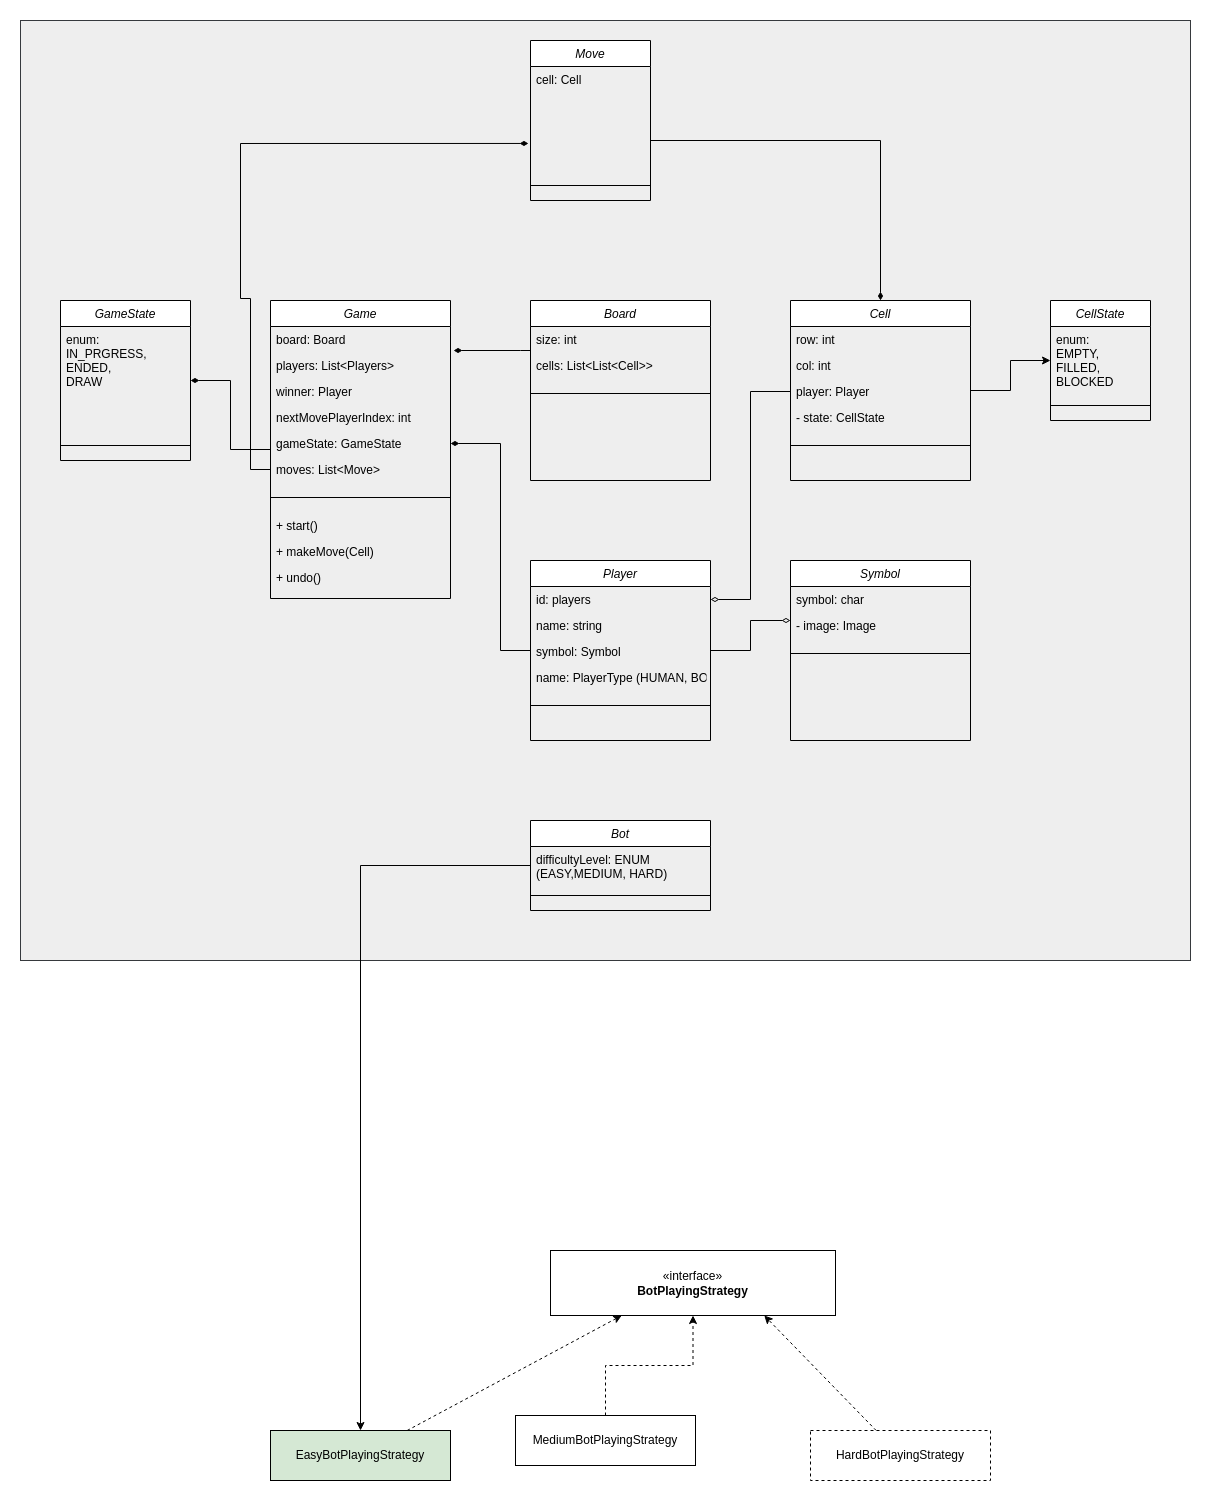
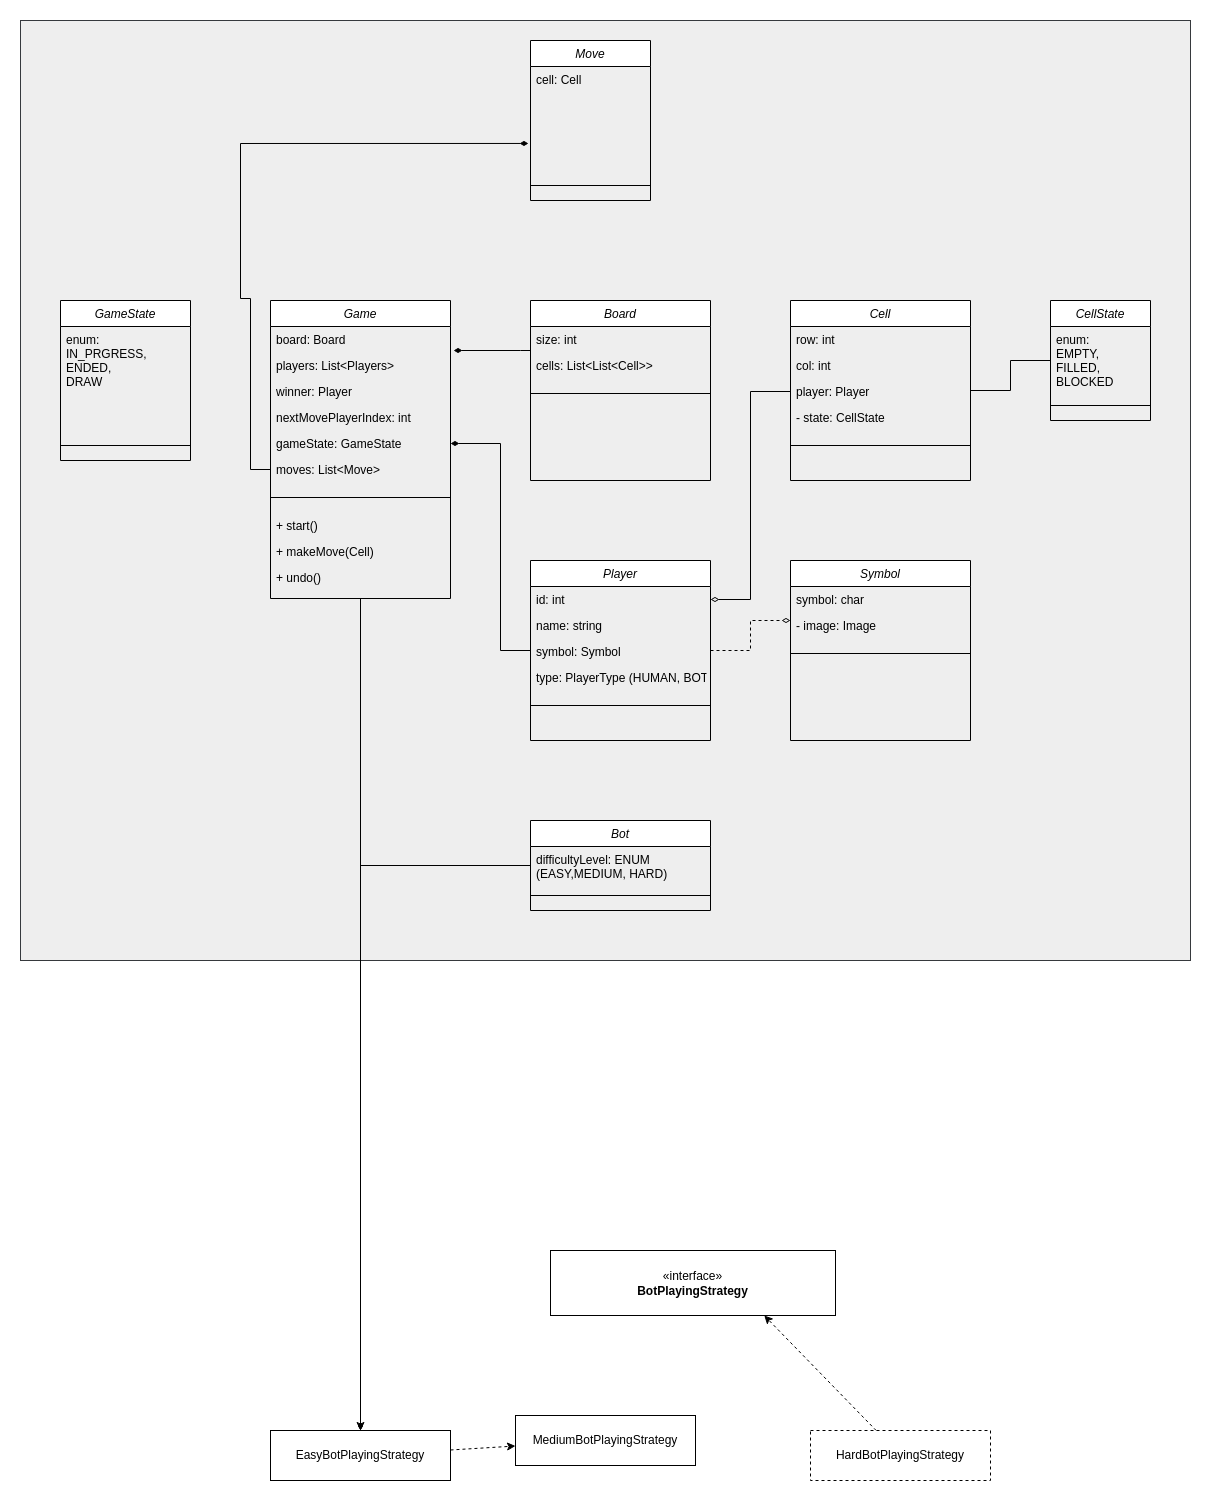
edge "cell: Cell" -> "Cell": removed
edge "Cell" -> "CellState": arrowhead classic -> none
edge "Game" -> "GameState": now "Game" -> "EasyBotPlayingStrategy"
node "id: players": label "id: players" -> "id: int"
edge "Player" -> "Symbol": style solid -> dashed
node "name: PlayerType (HUMAN, BOT)": label "name: PlayerType (HUMAN, BOT)" -> "type: PlayerType (HUMAN, BOT)"
edge "MediumBotPlayingStrategy" -> "«interface» BotPlayingStrategy": removed
edge "EasyBotPlayingStrategy" -> "«interface» BotPlayingStrategy": now "EasyBotPlayingStrategy" -> "MediumBotPlayingStrategy"
node "EasyBotPlayingStrategy": fillcolor #d5e8d4 -> #ffffff
